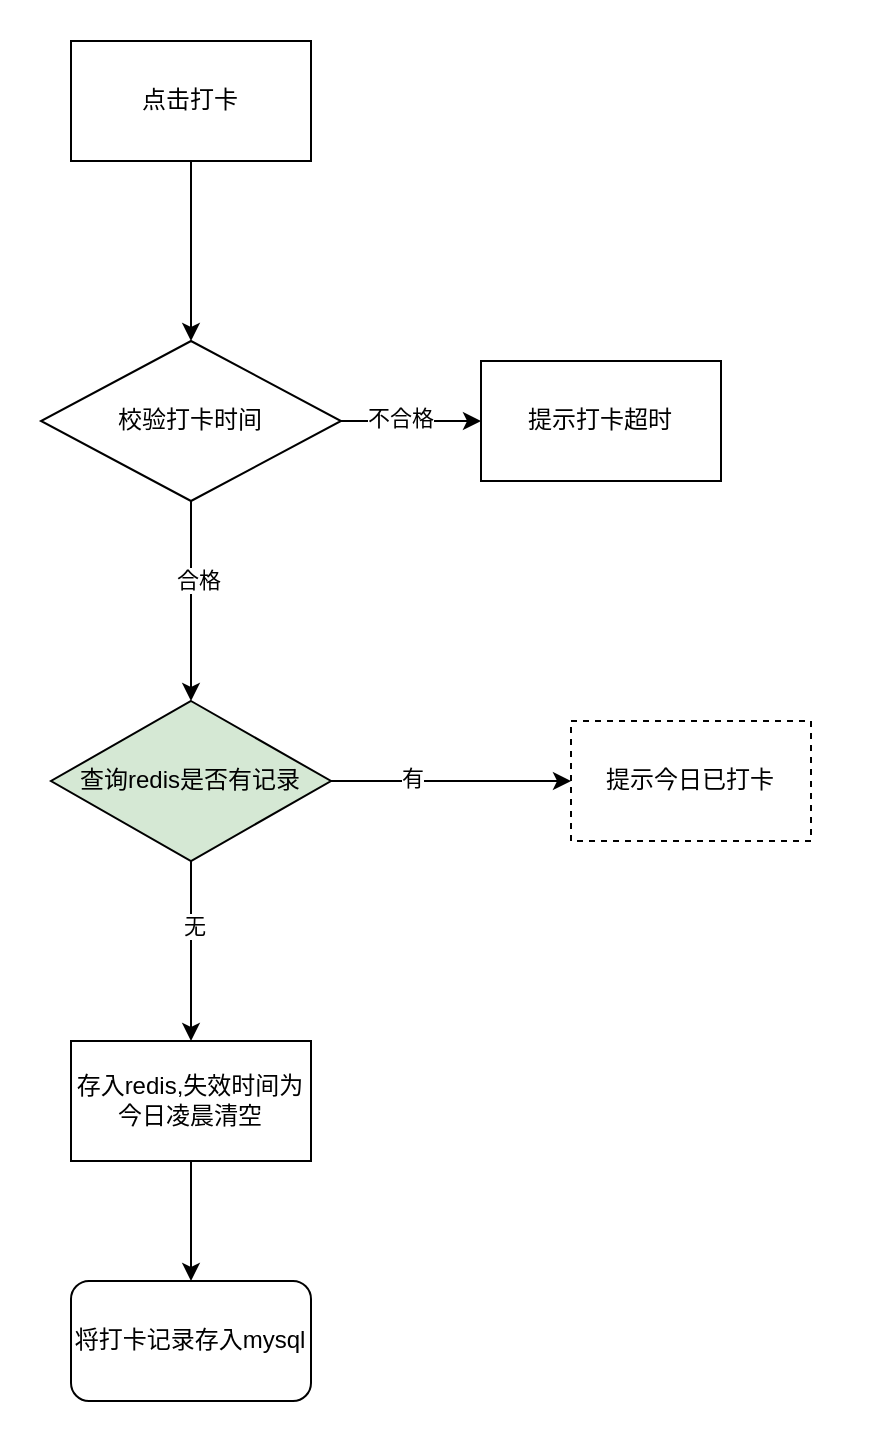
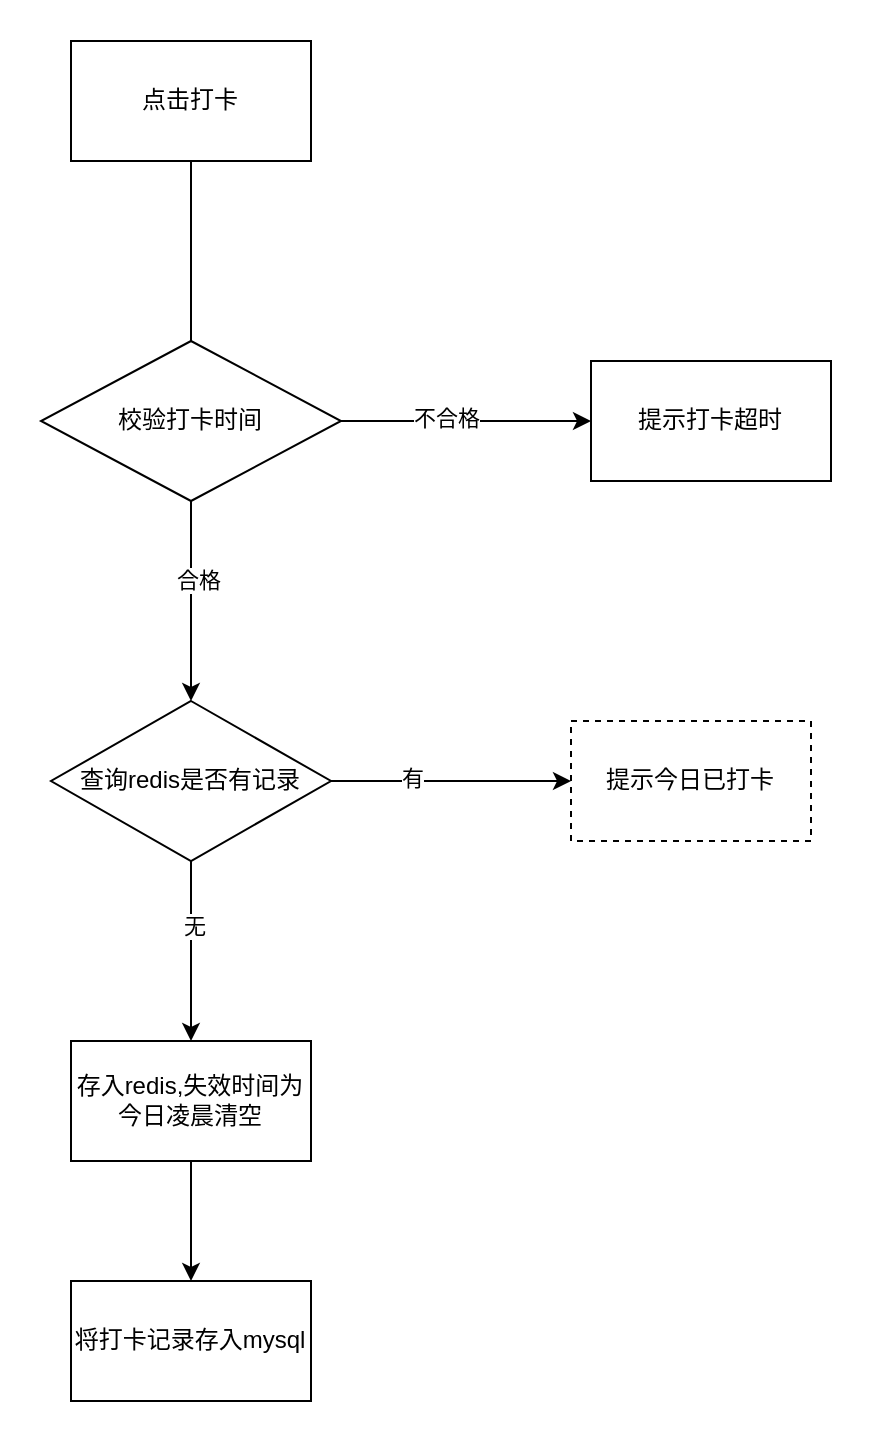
edge "点击打卡" -> "校验打卡时间": arrowhead classic -> none
node "提示打卡超时": moved (601, 421) -> (711, 421)
node "查询redis是否有记录": fillcolor #d5e8d4 -> #ffffff
node "将打卡记录存入mysql": shape rounded rectangle -> rectangle
